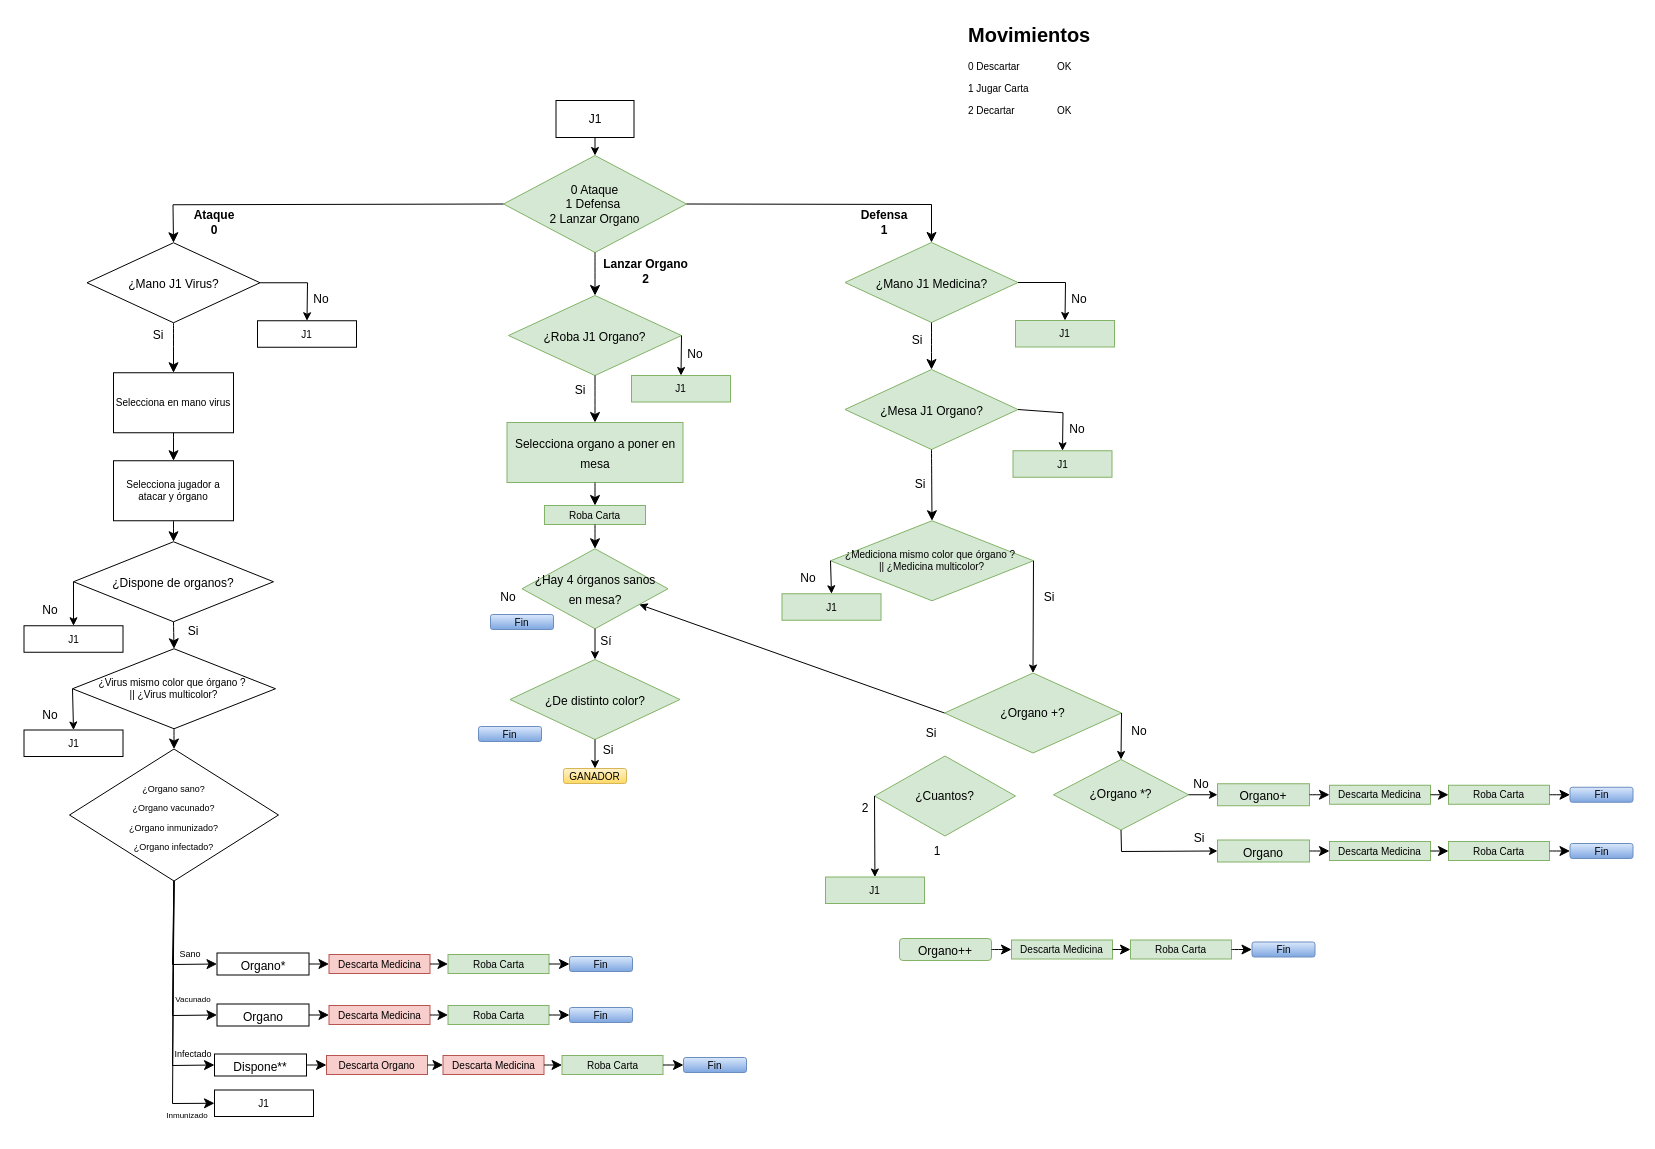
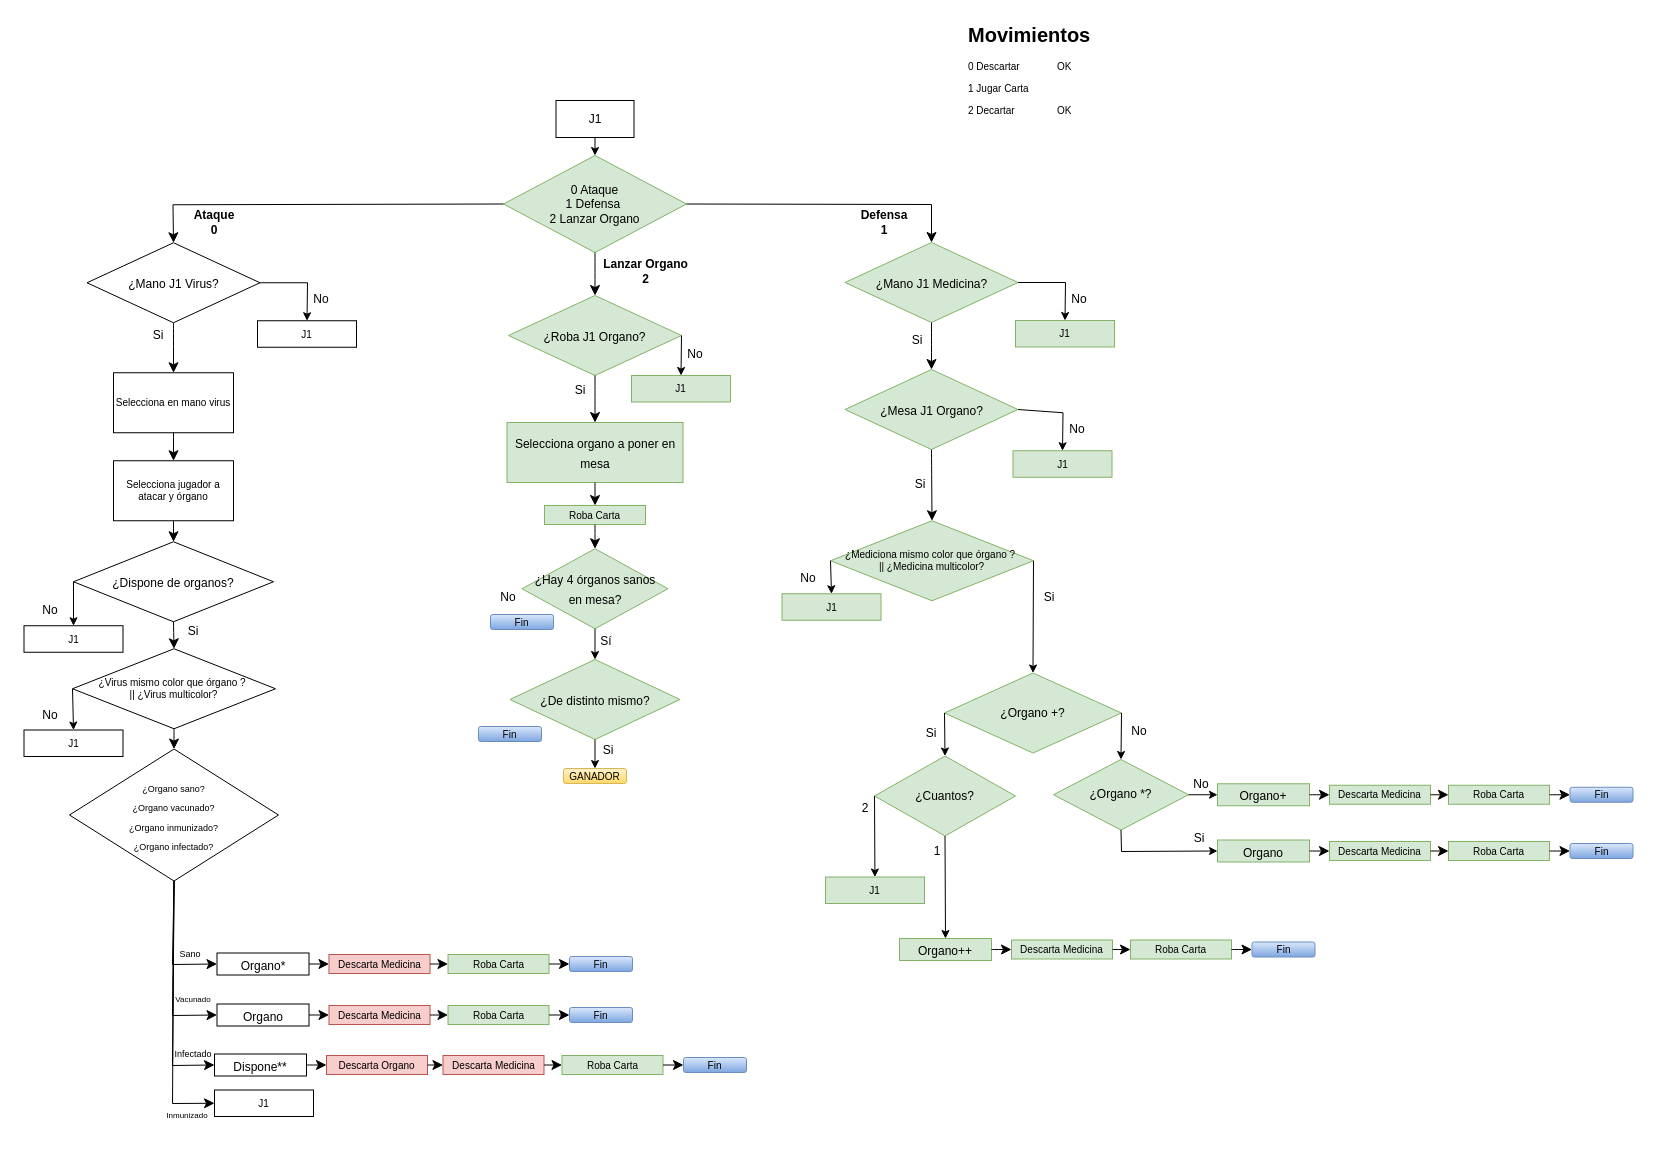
edge "¿Organo +?" -> "¿Hay 4 órganos sanos en mesa?": now "¿Organo +?" -> "¿Cuantos?"
node "¿De distinto color?": label "¿De distinto color?" -> "¿De distinto mismo?"
edge "¿Cuantos?" -> "Organo++": added
node "Organo++": shape rounded rectangle -> rectangle
